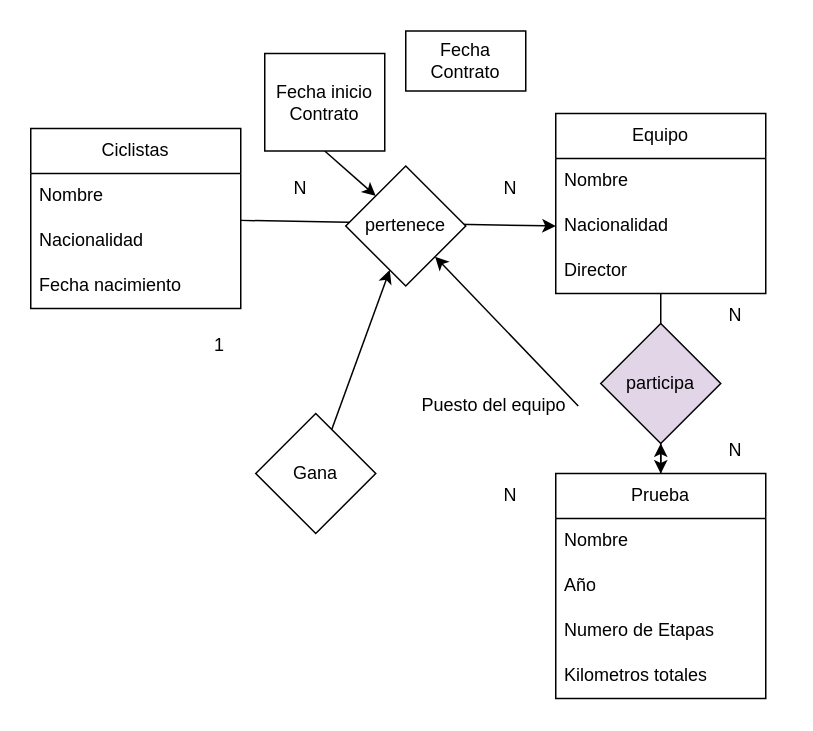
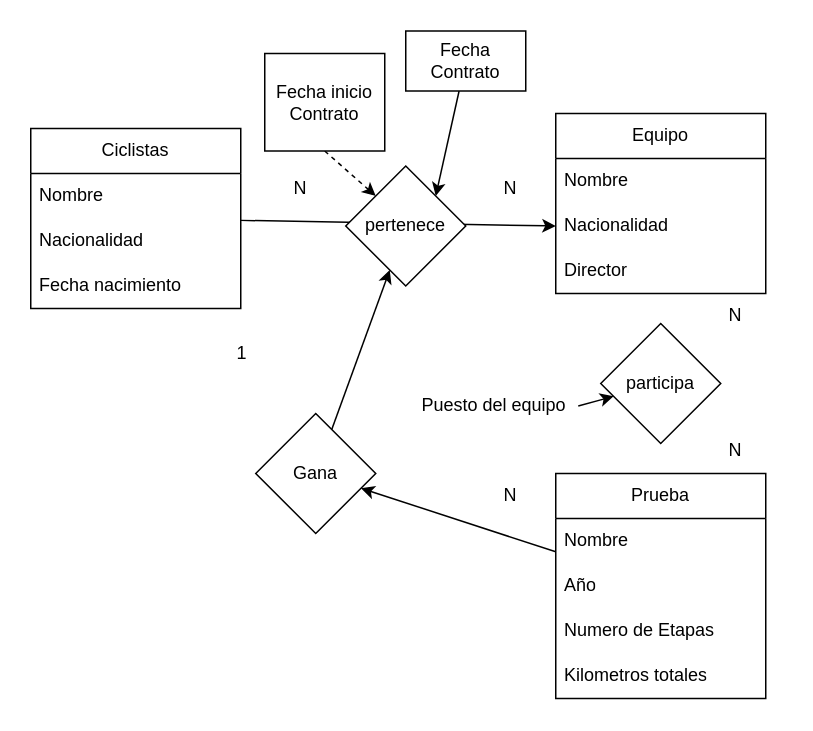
edge "Fecha Contrato" -> "pertenece": added
edge "Fecha inicio Contrato" -> "pertenece": style solid -> dashed
edge "Equipo" -> "Prueba": removed
edge "Puesto del equipo" -> "pertenece": now "Puesto del equipo" -> "participa"
node "1": moved (220, 346) -> (242, 353)
node "participa": fillcolor #e1d5e7 -> #ffffff
edge "Prueba" -> "participa": now "Prueba" -> "Gana"
